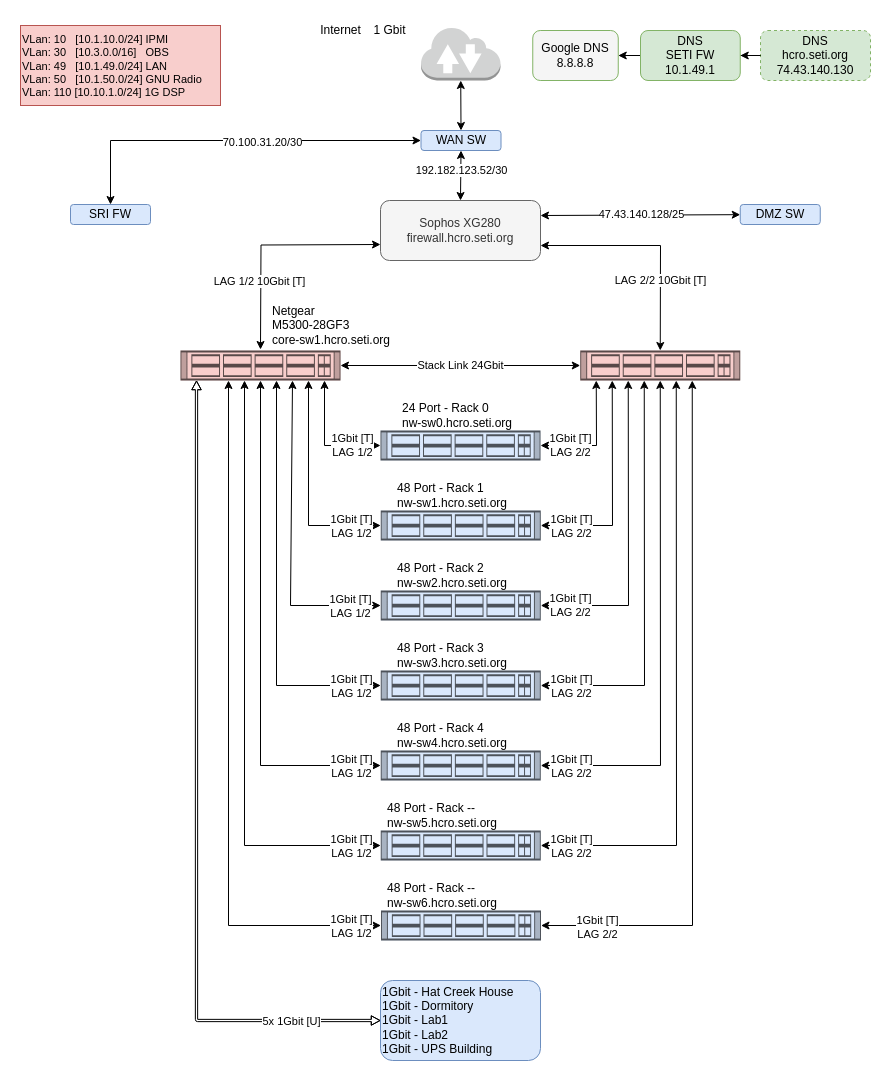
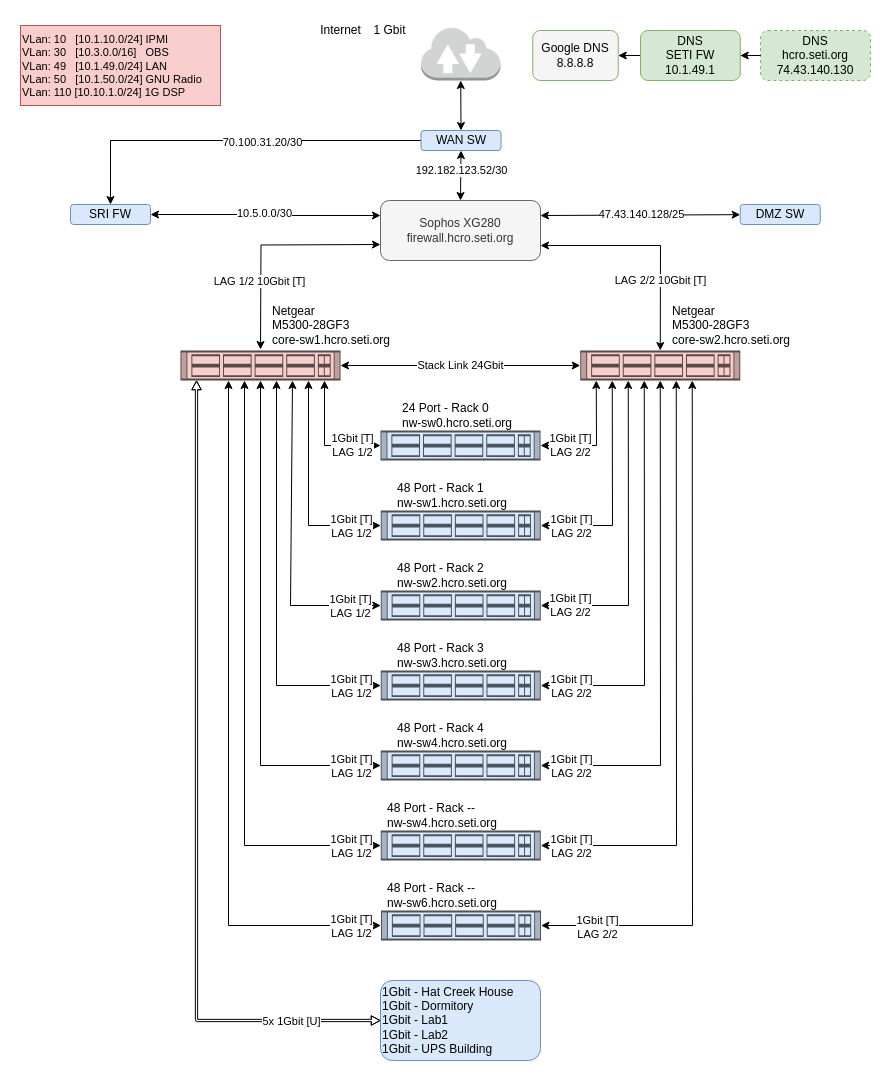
edge "WAN SW" -- "SRI FW": arrowhead classic -> none
edge "SRI FW" -- "Sophos XG280 firewall.hcro.seti.org": added, label "10.5.0.0/30"
node "Netgear M5300-28GF3 core-sw2.hcro.seti.org": added
node "48 Port - Rack -- nw-sw5.hcro.seti.org": label "48 Port - Rack -- nw-sw5.hcro.seti.org" -> "48 Port - Rack -- nw-sw4.hcro.seti.org"
